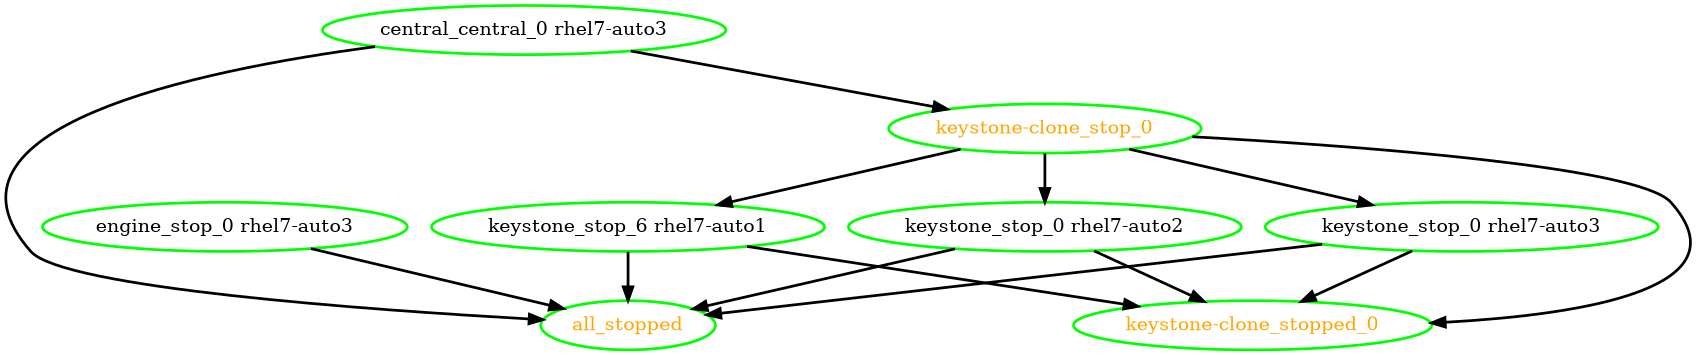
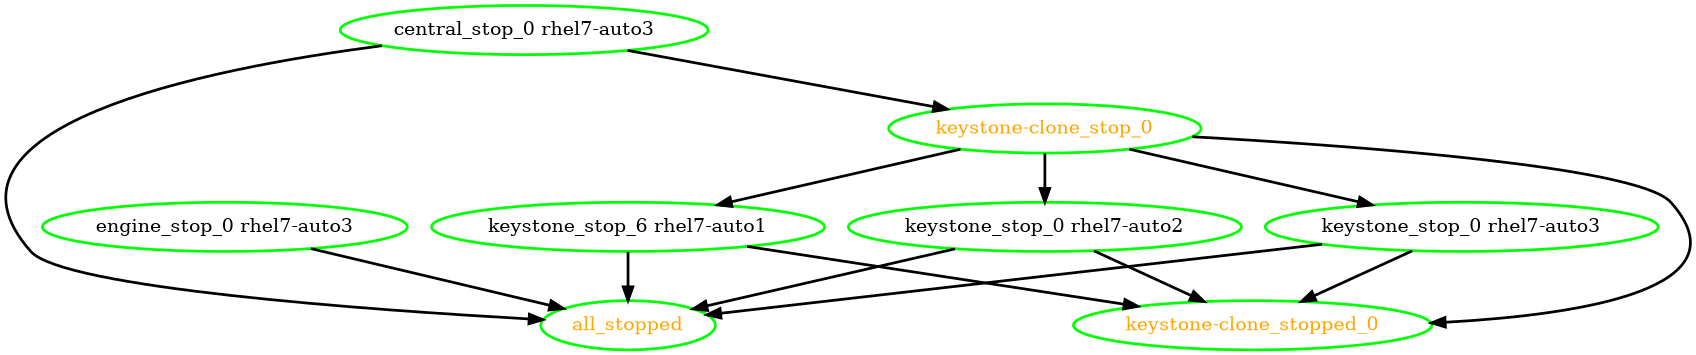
node "central_central_0 rhel7-auto3": label "central_central_0 rhel7-auto3" -> "central_stop_0 rhel7-auto3"
